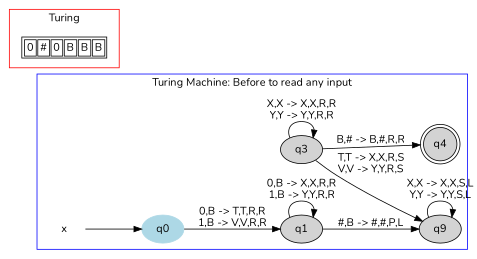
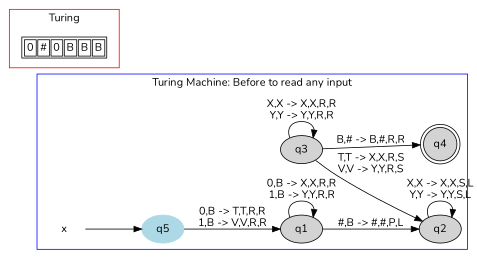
node "q0": label "q0" -> "q5"
node "q9": label "q9" -> "q2"
